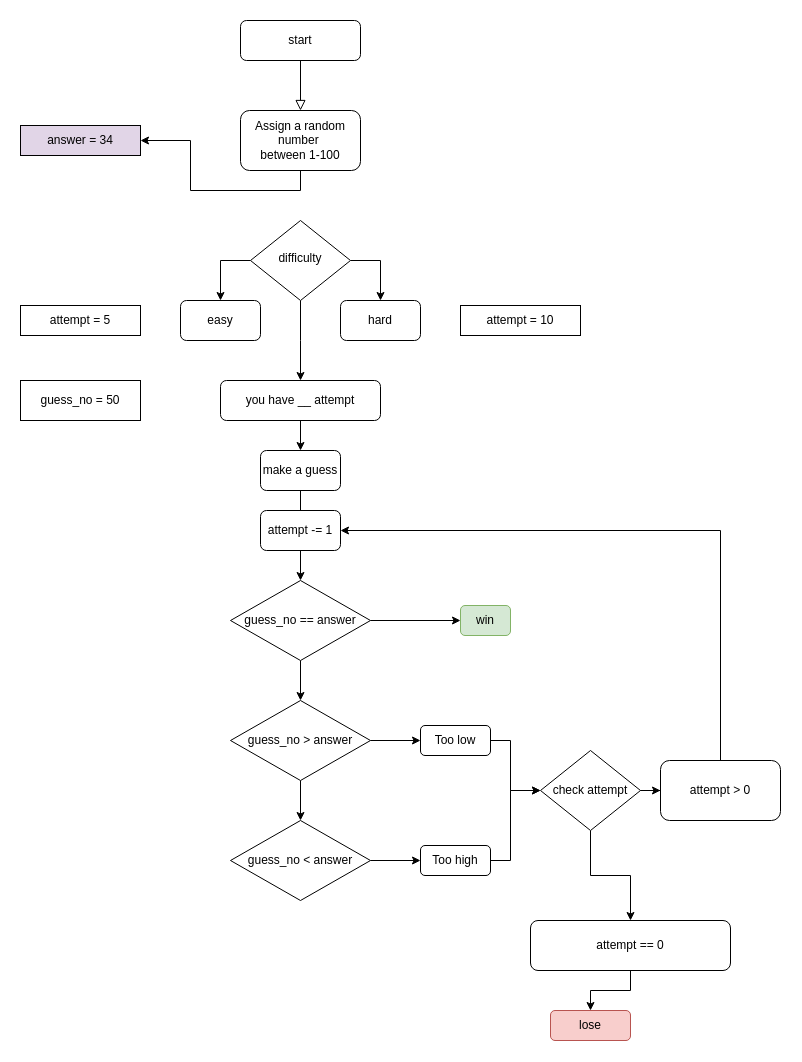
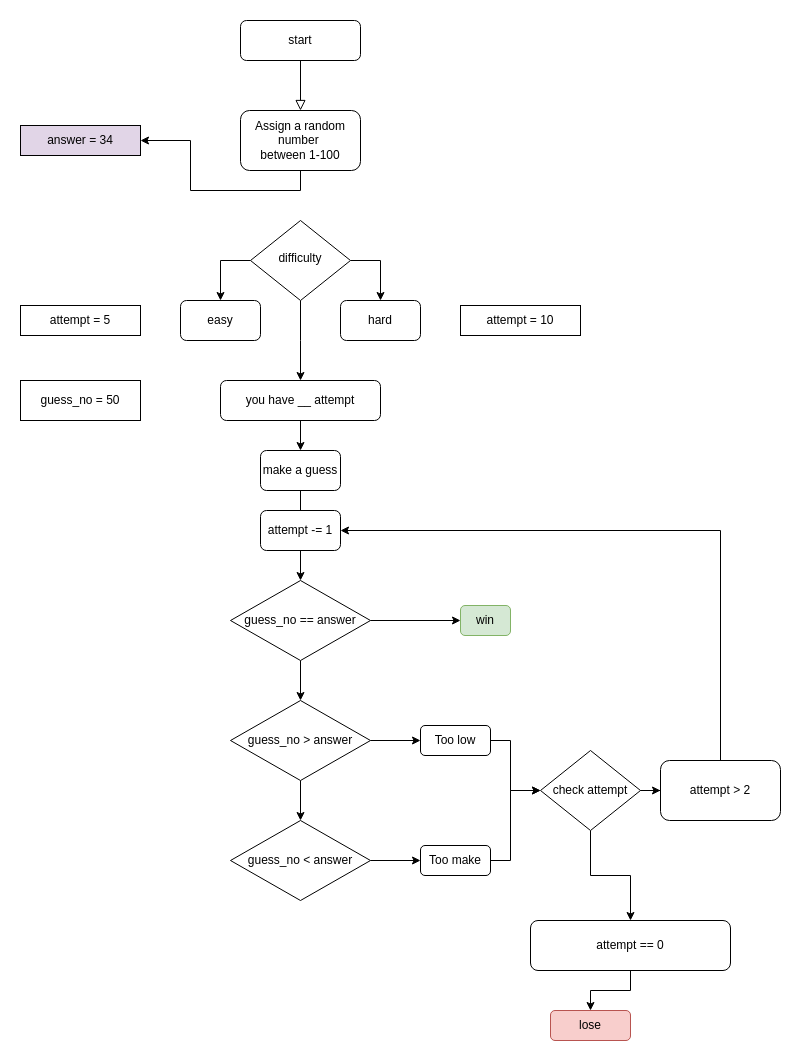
node "attempt > 0": label "attempt > 0" -> "attempt > 2"
node "Too high": label "Too high" -> "Too make"
